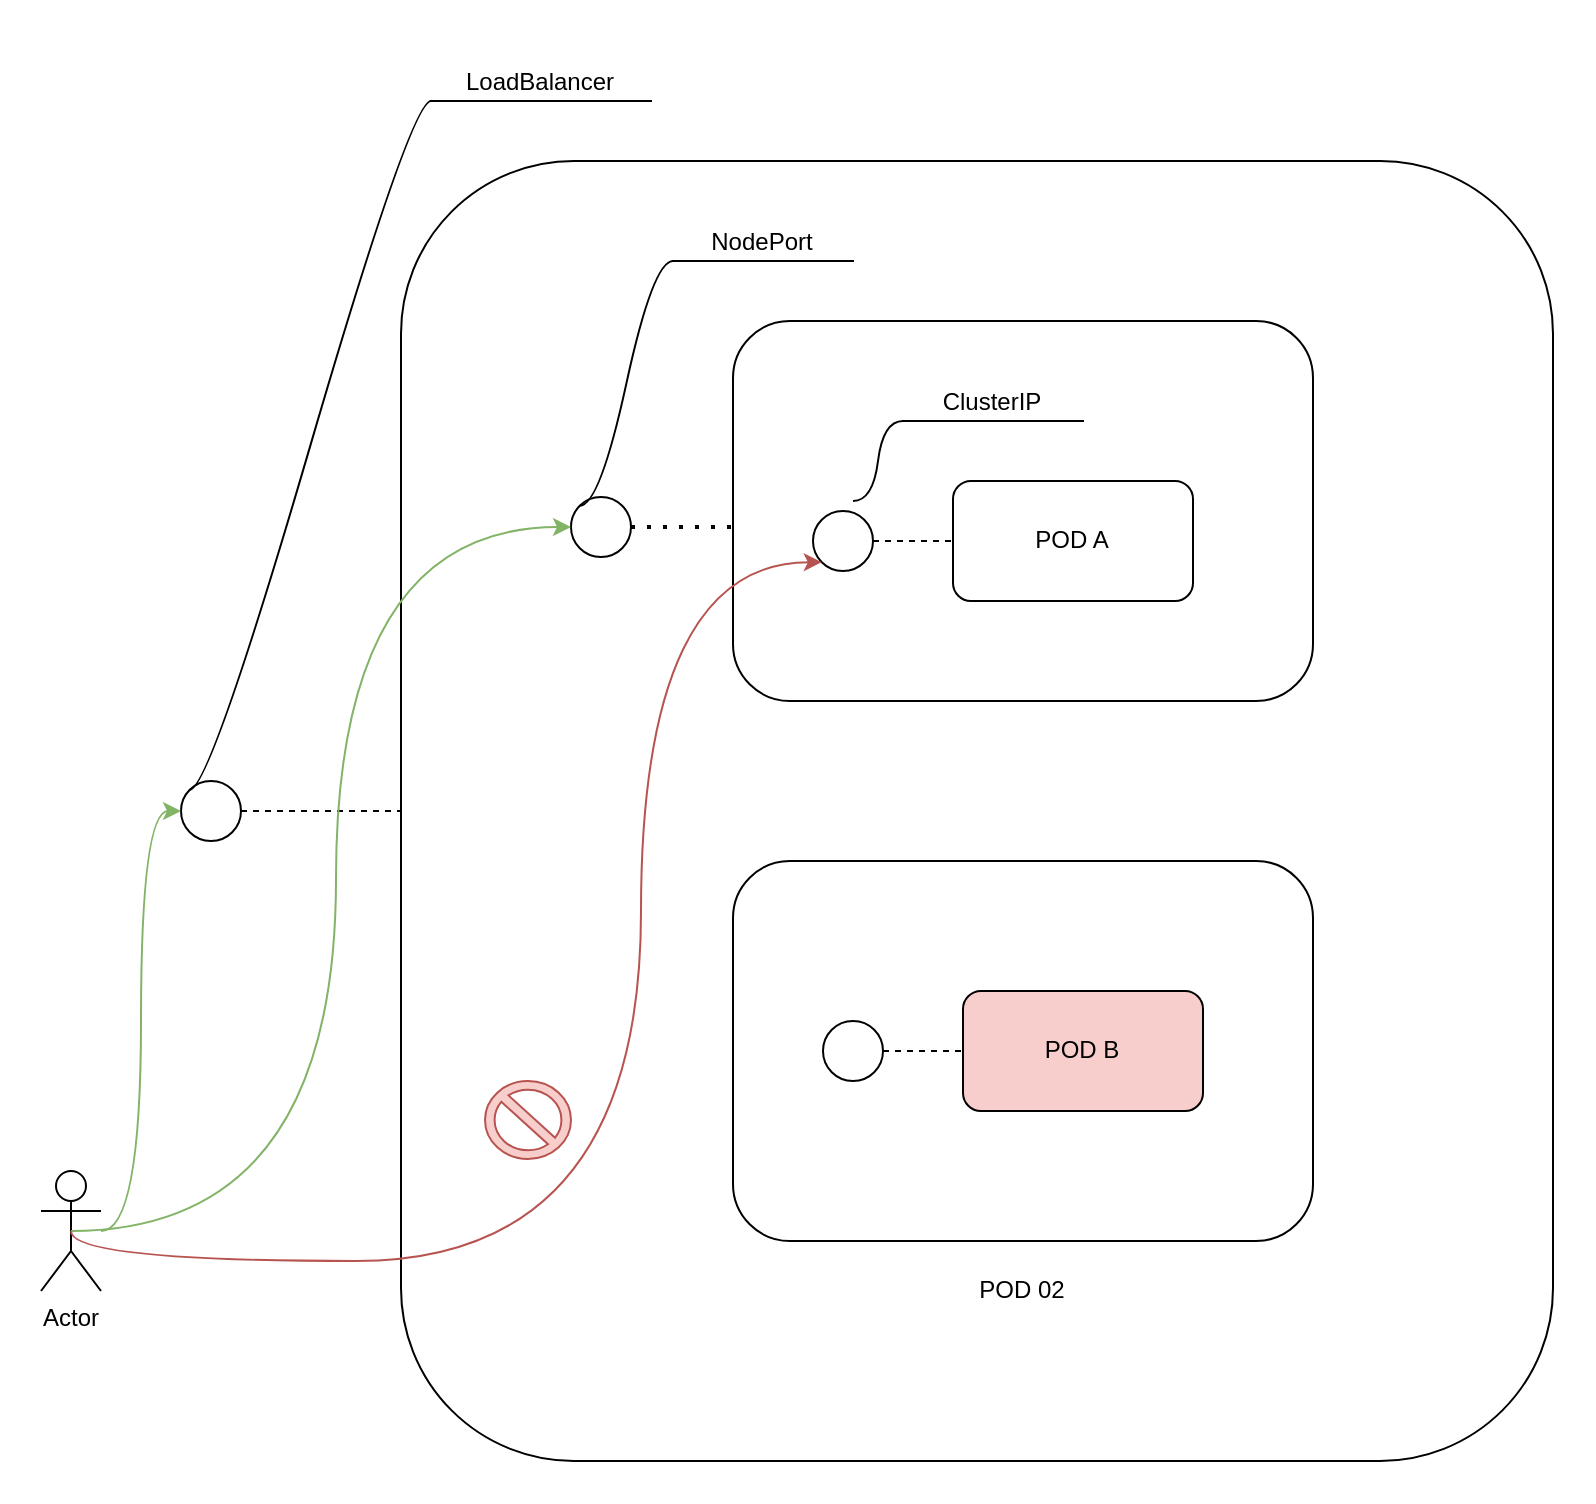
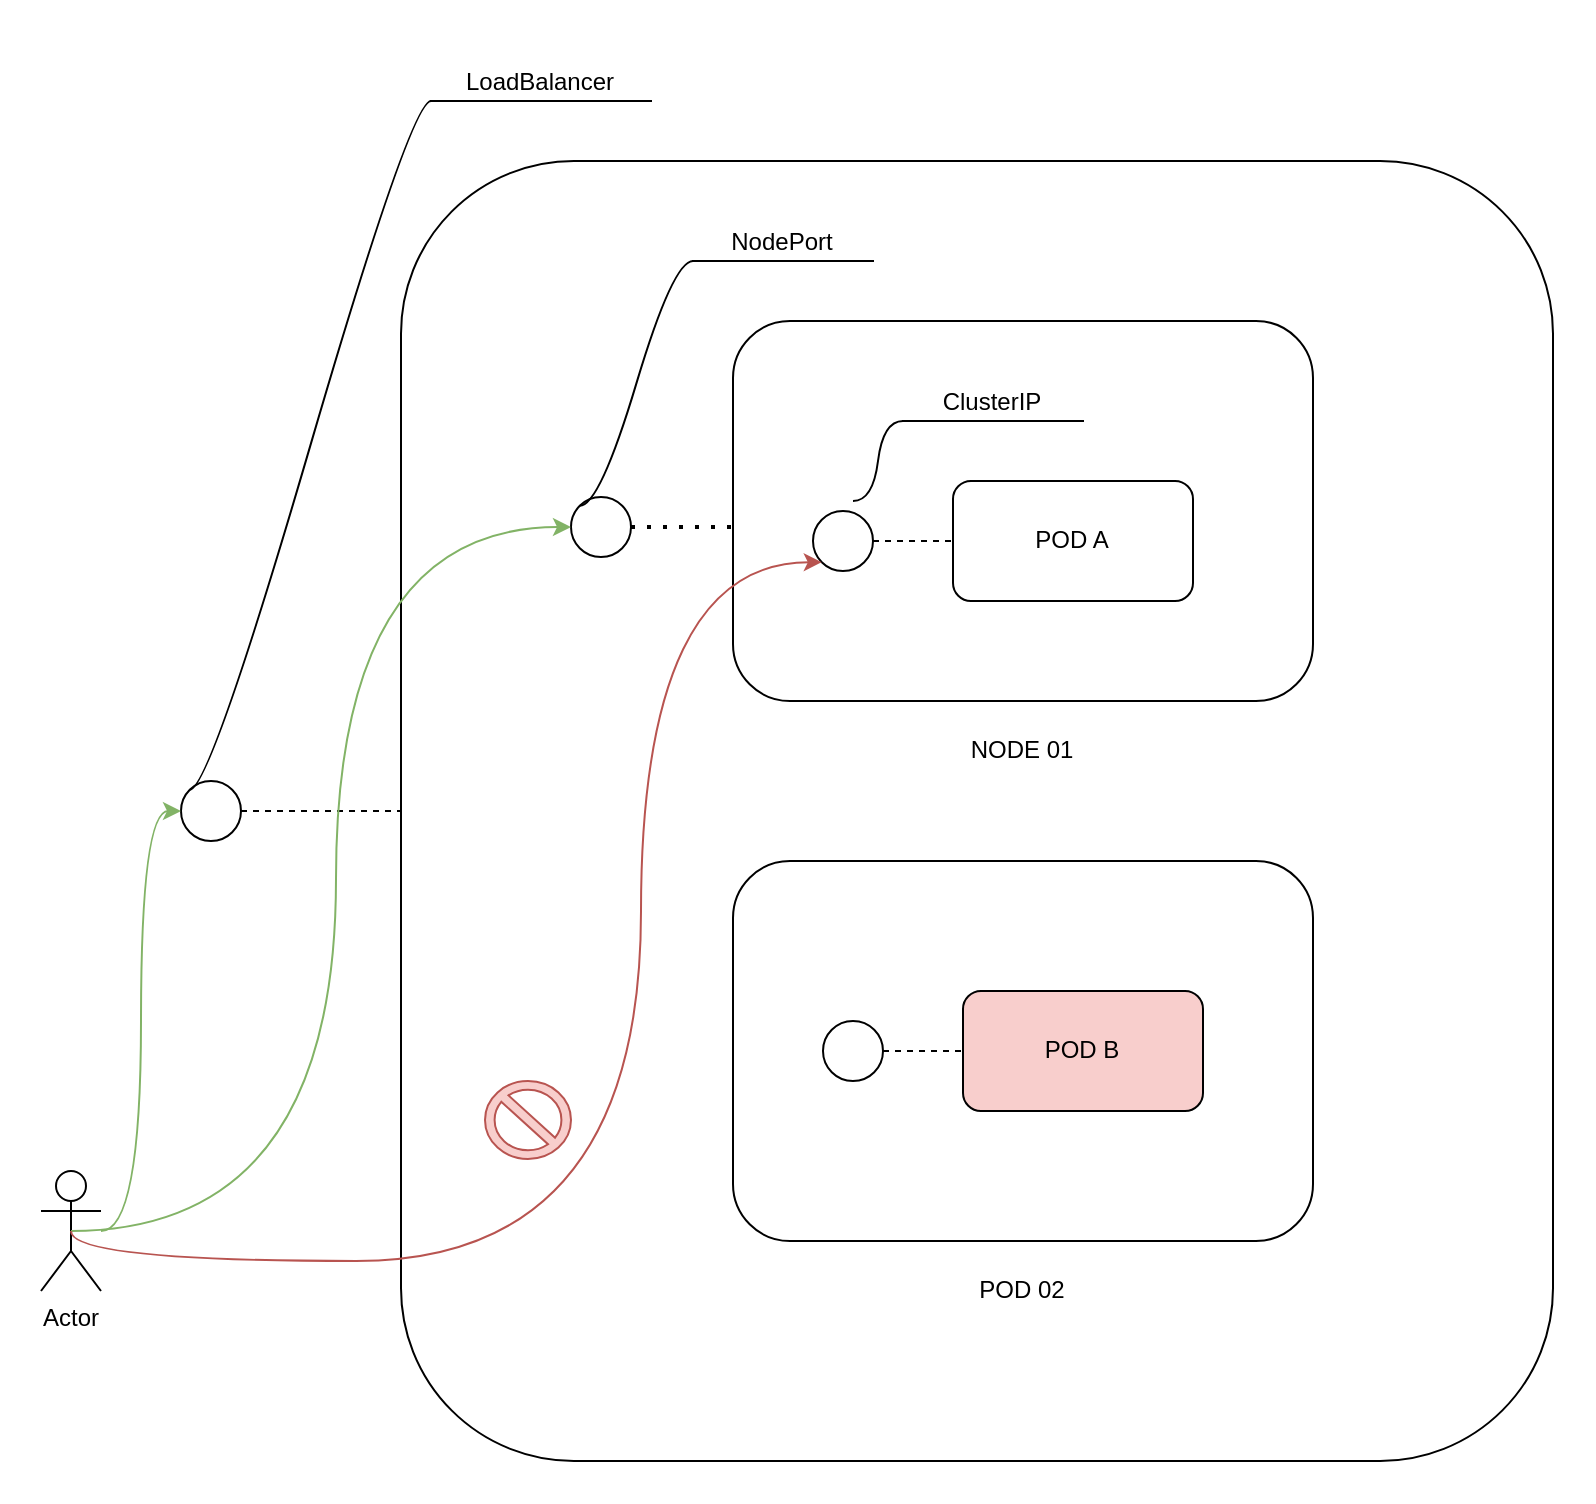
node "NodePort": moved (763, 231) -> (783, 231)
node "NODE 01": added
